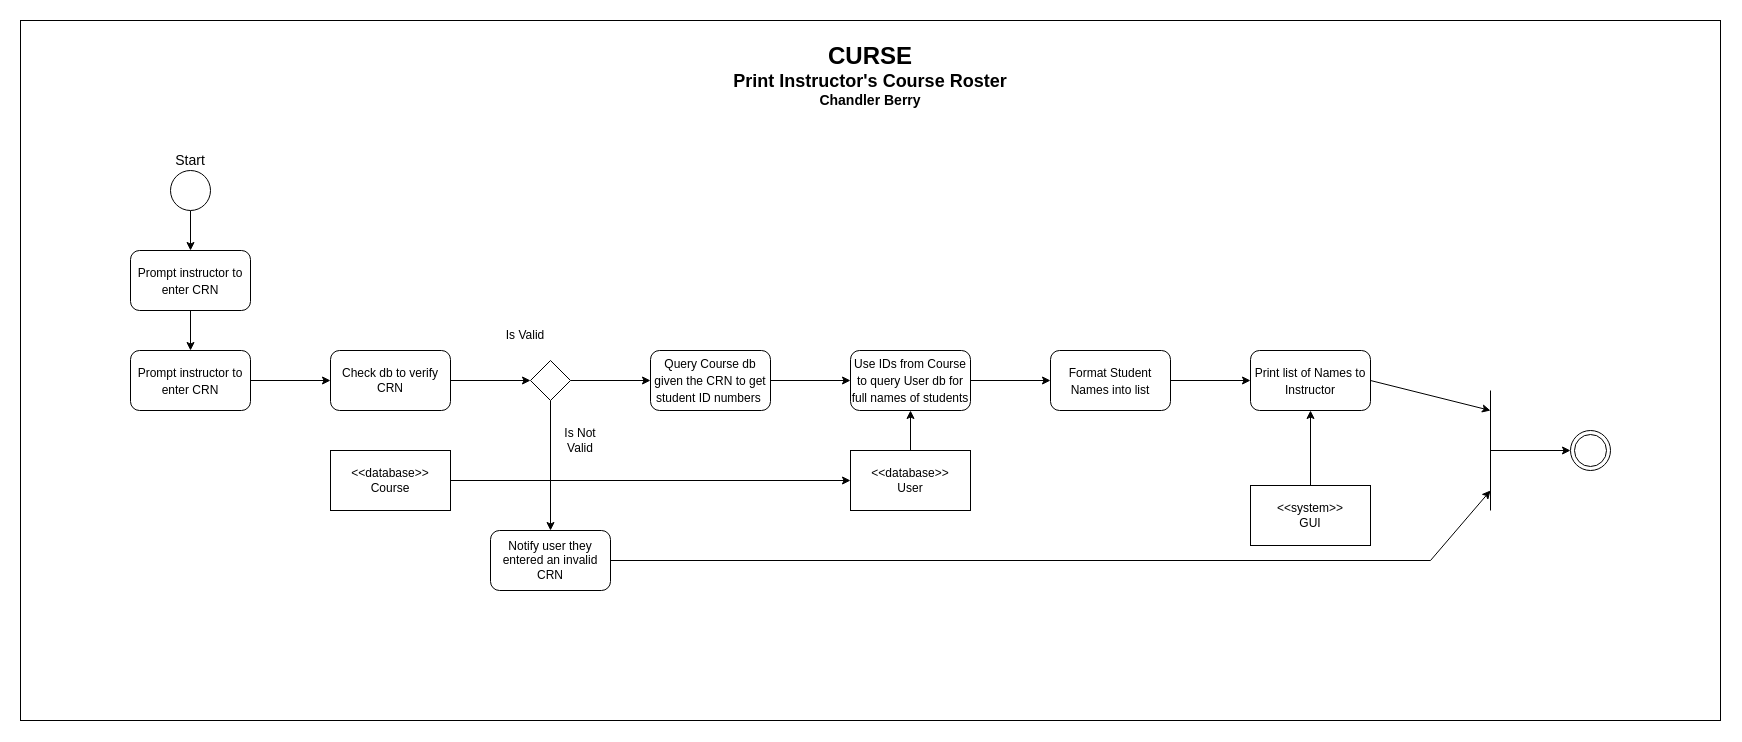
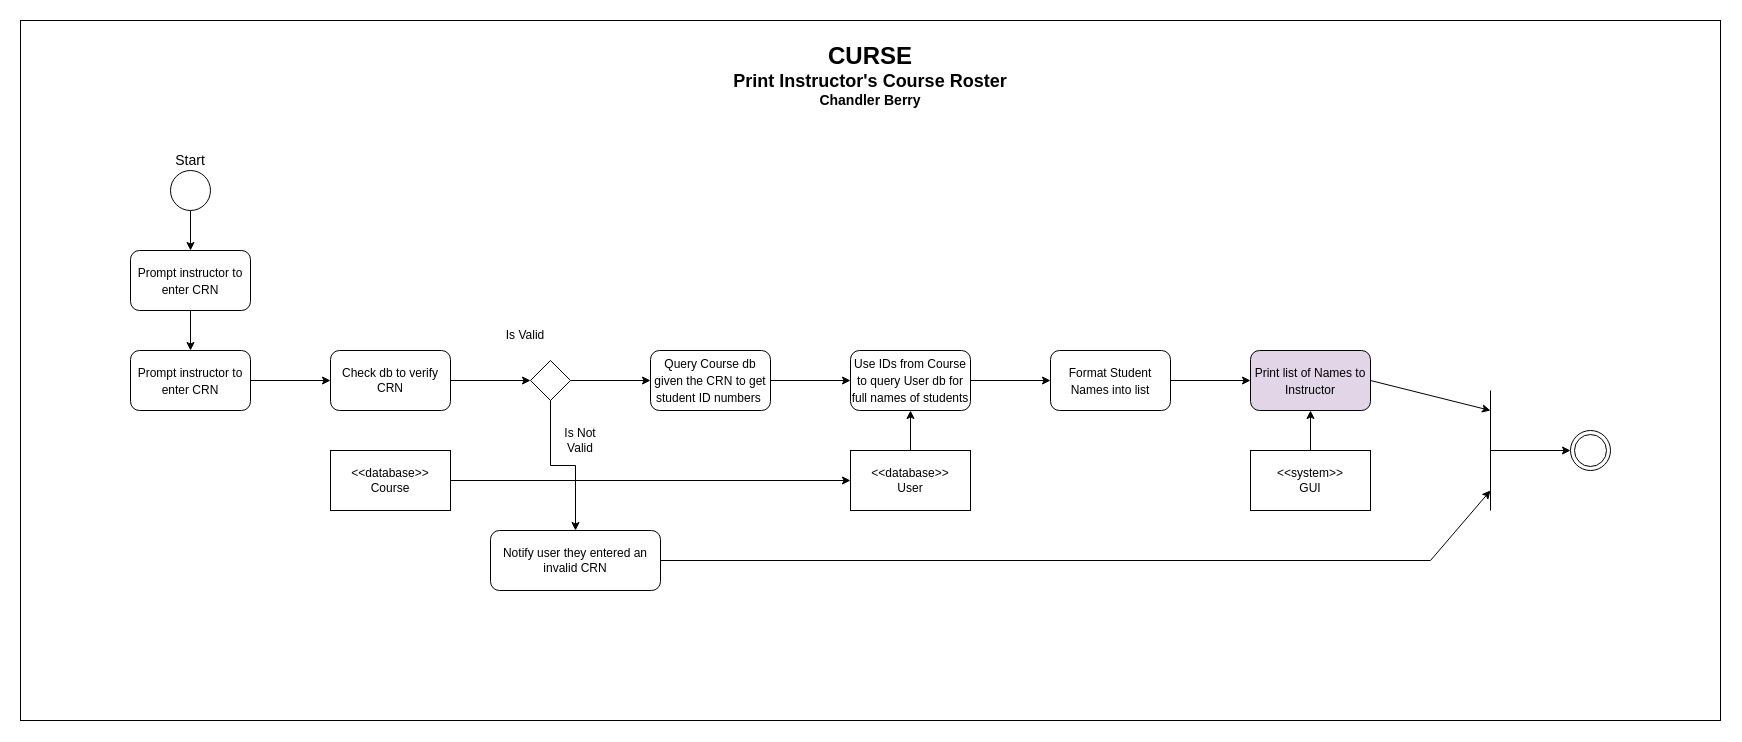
node "Print list of Names to Instructor": fillcolor #ffffff -> #e1d5e7
node "<<system>> GUI": moved (1311, 516) -> (1311, 481)
node "Notify user they entered an invalid CRN": size 120x60 -> 170x60
